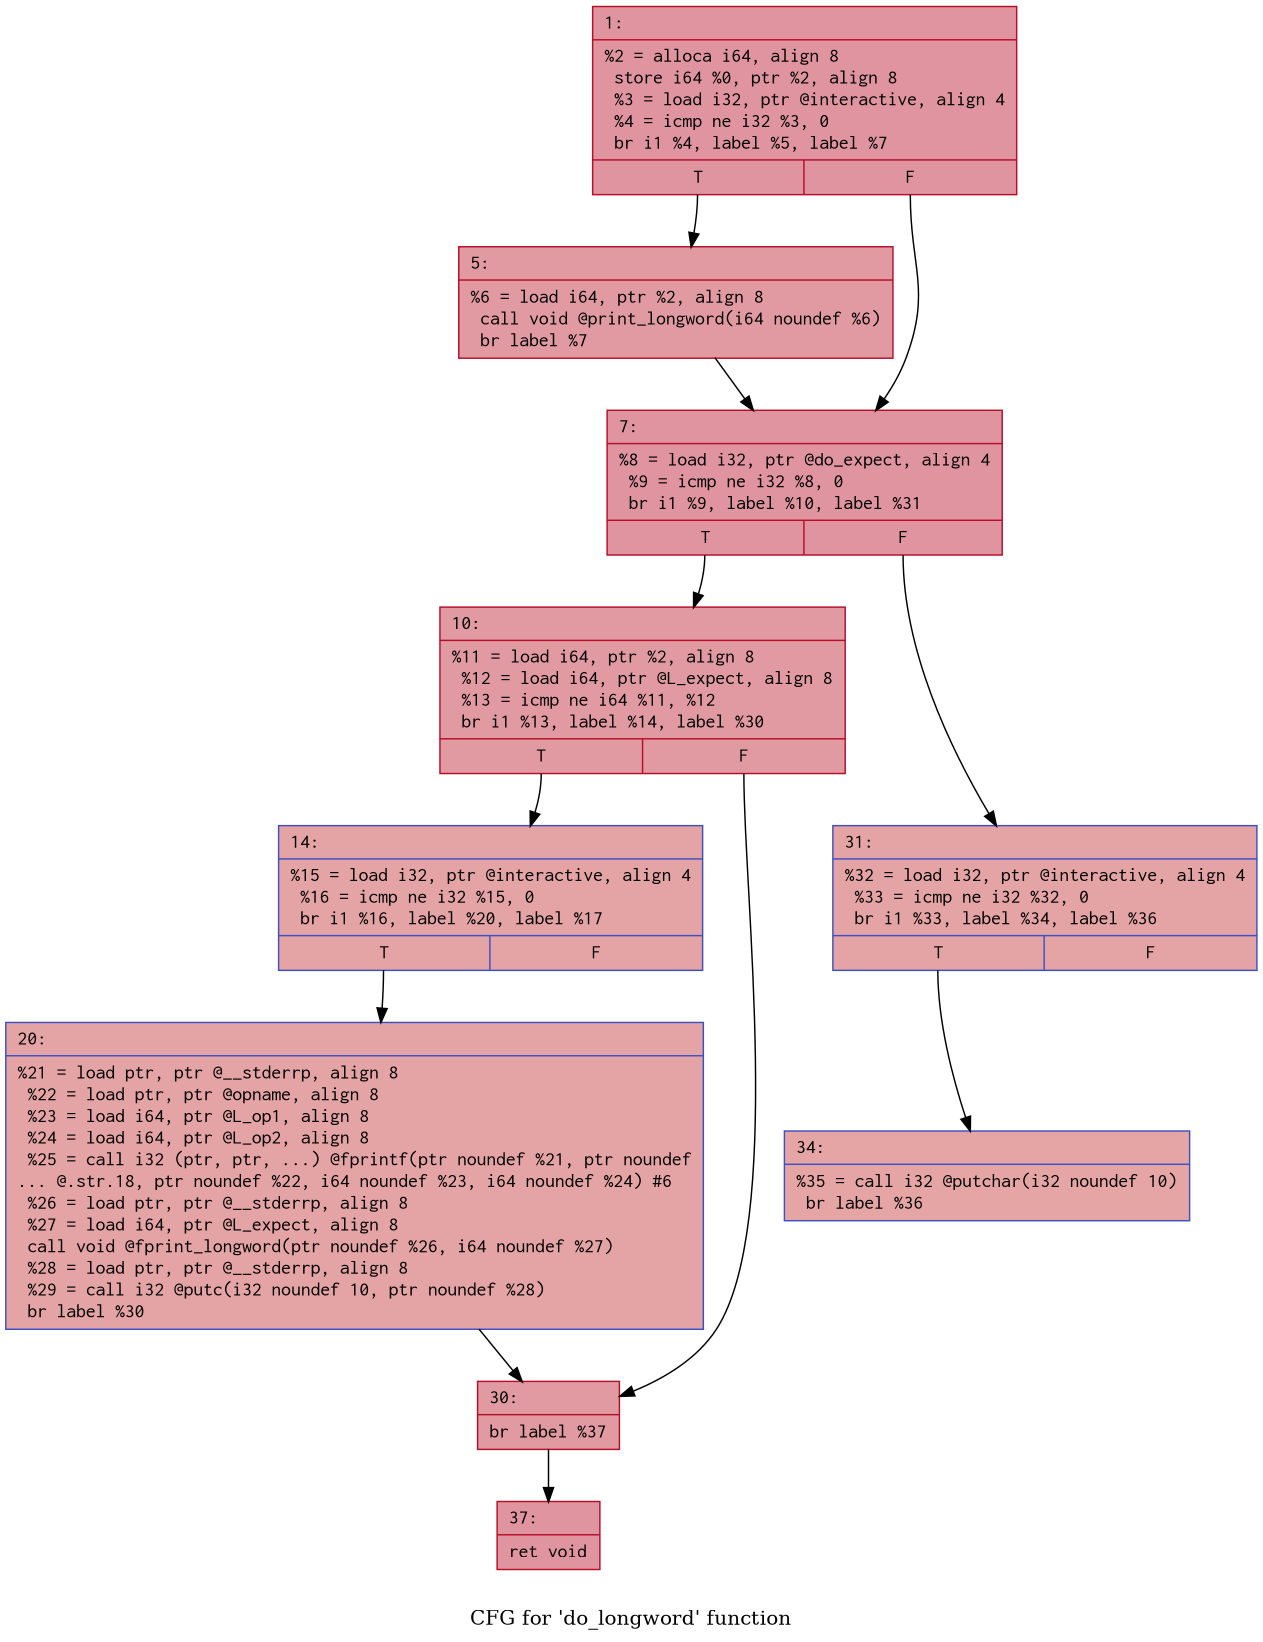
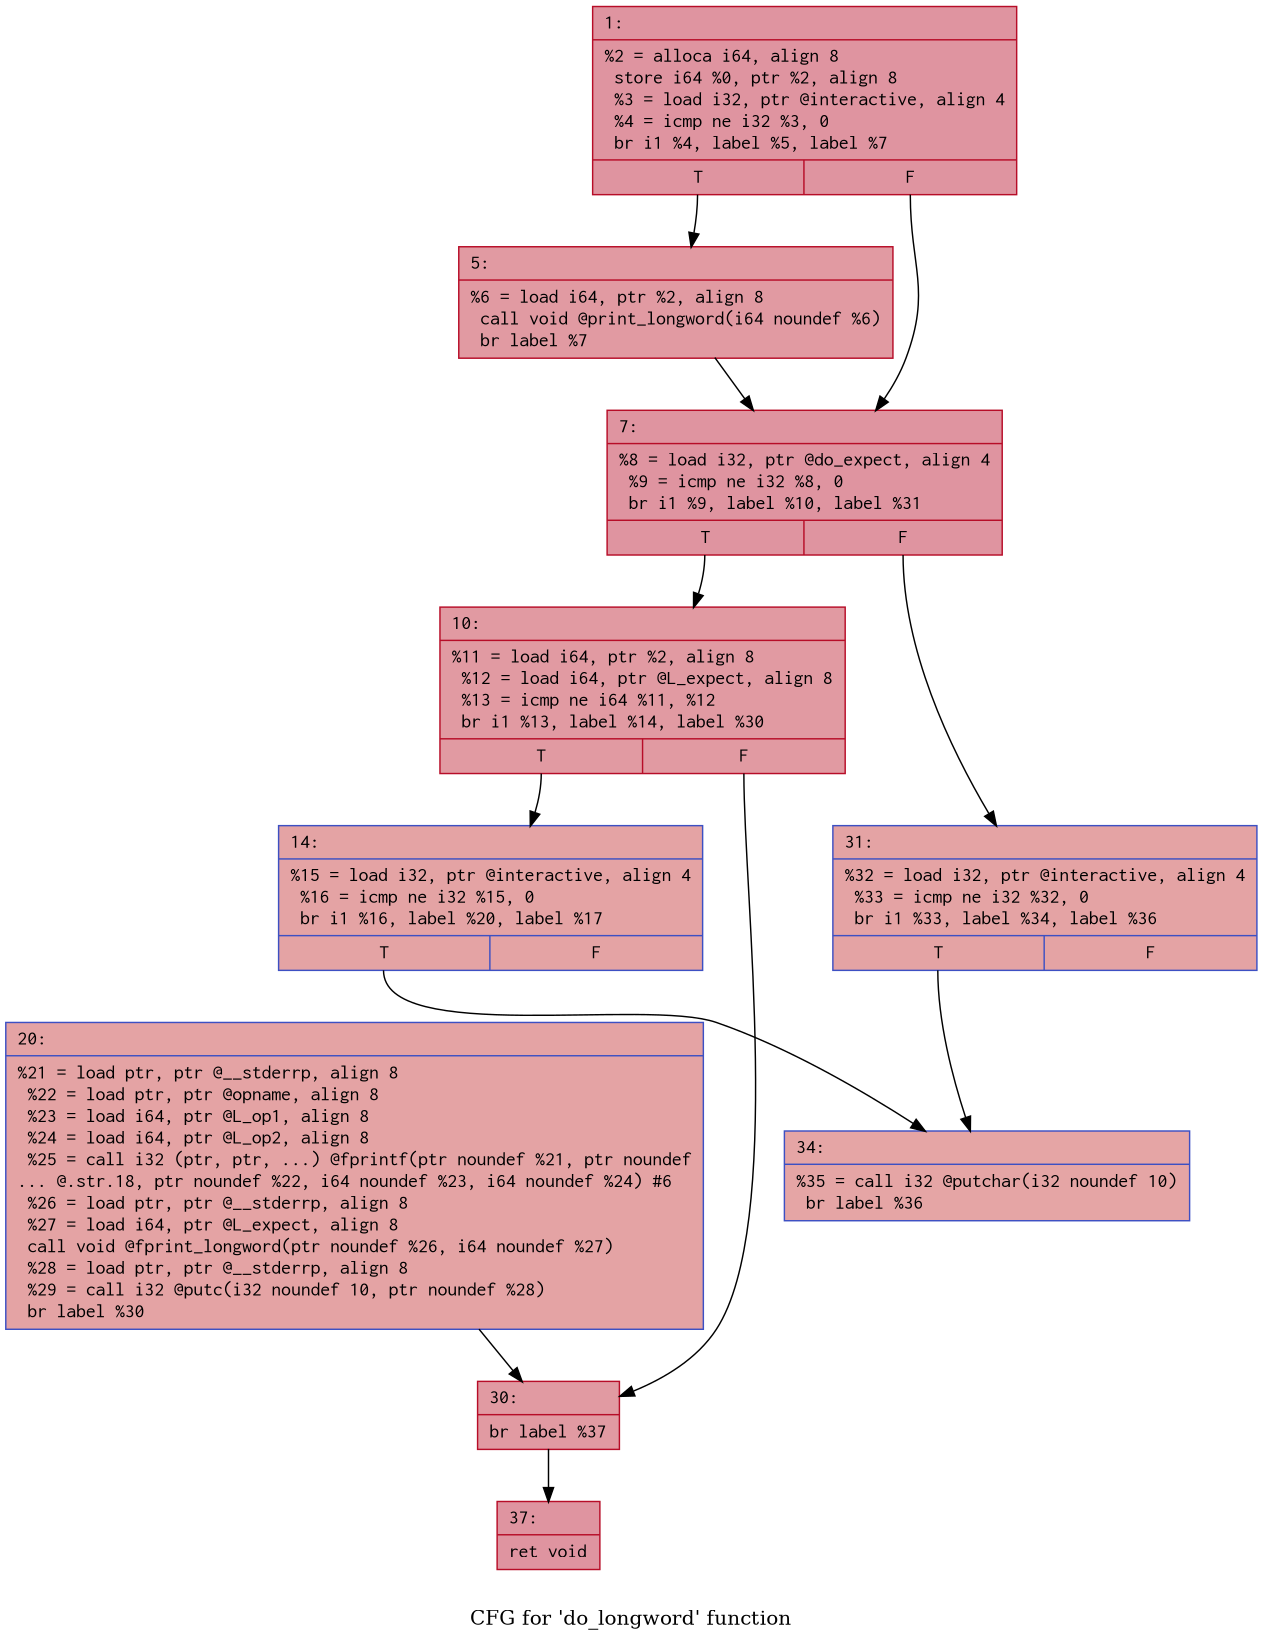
edge "14:" -> "20:": now "14:" -> "34:"
